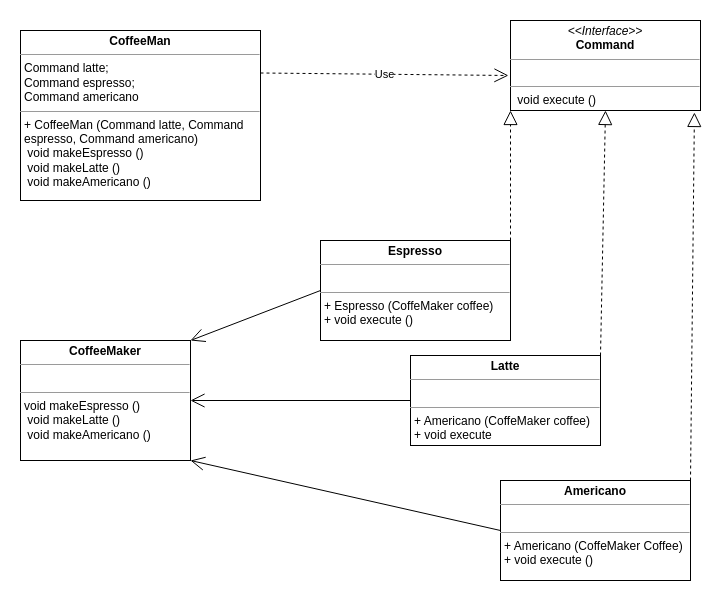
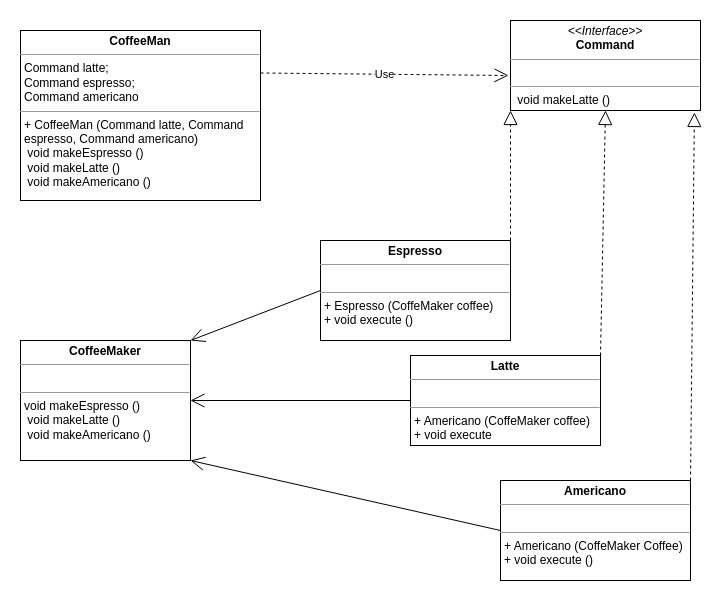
node "<<Interface>> Command void execute ()": label "<<Interface>> Command void execute ()" -> "<<Interface>> Command void makeLatte ()"
